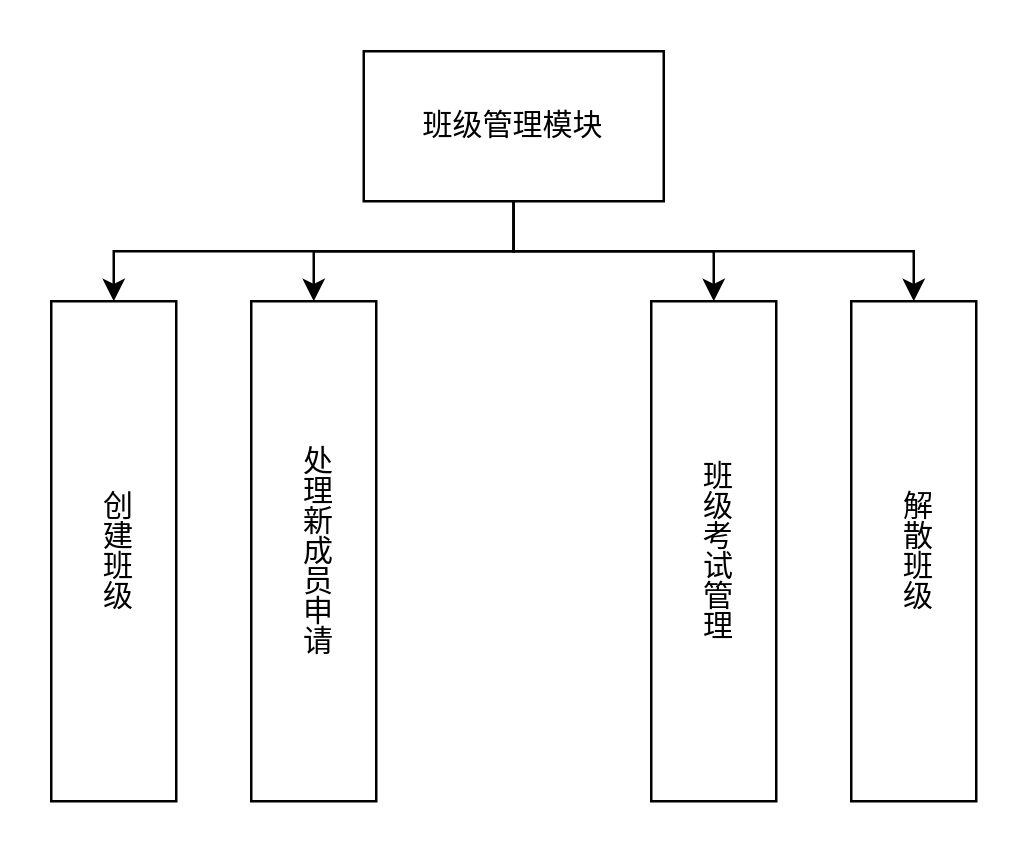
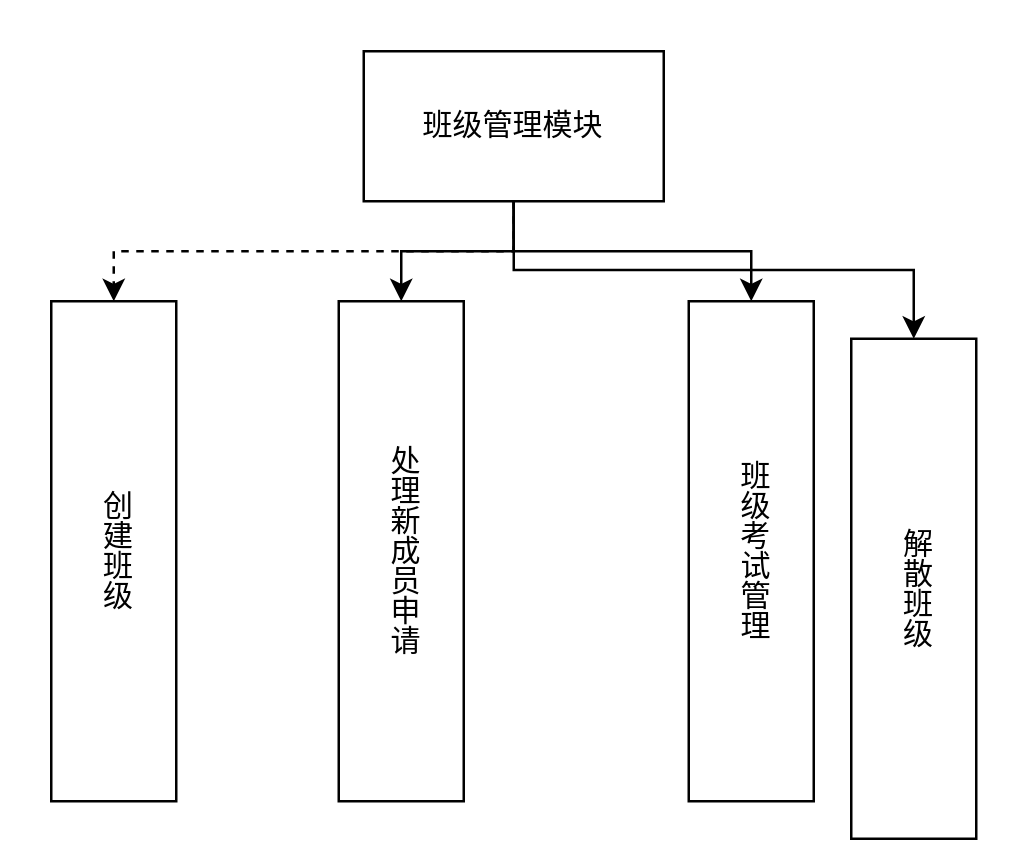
edge "班级管理模块" -> "创建班级": style solid -> dashed
node "处理新成员申请": moved (314, 551) -> (401, 551)
node "班级考试管理": moved (714, 551) -> (751, 551)
node "解散班级": moved (914, 551) -> (914, 589)
